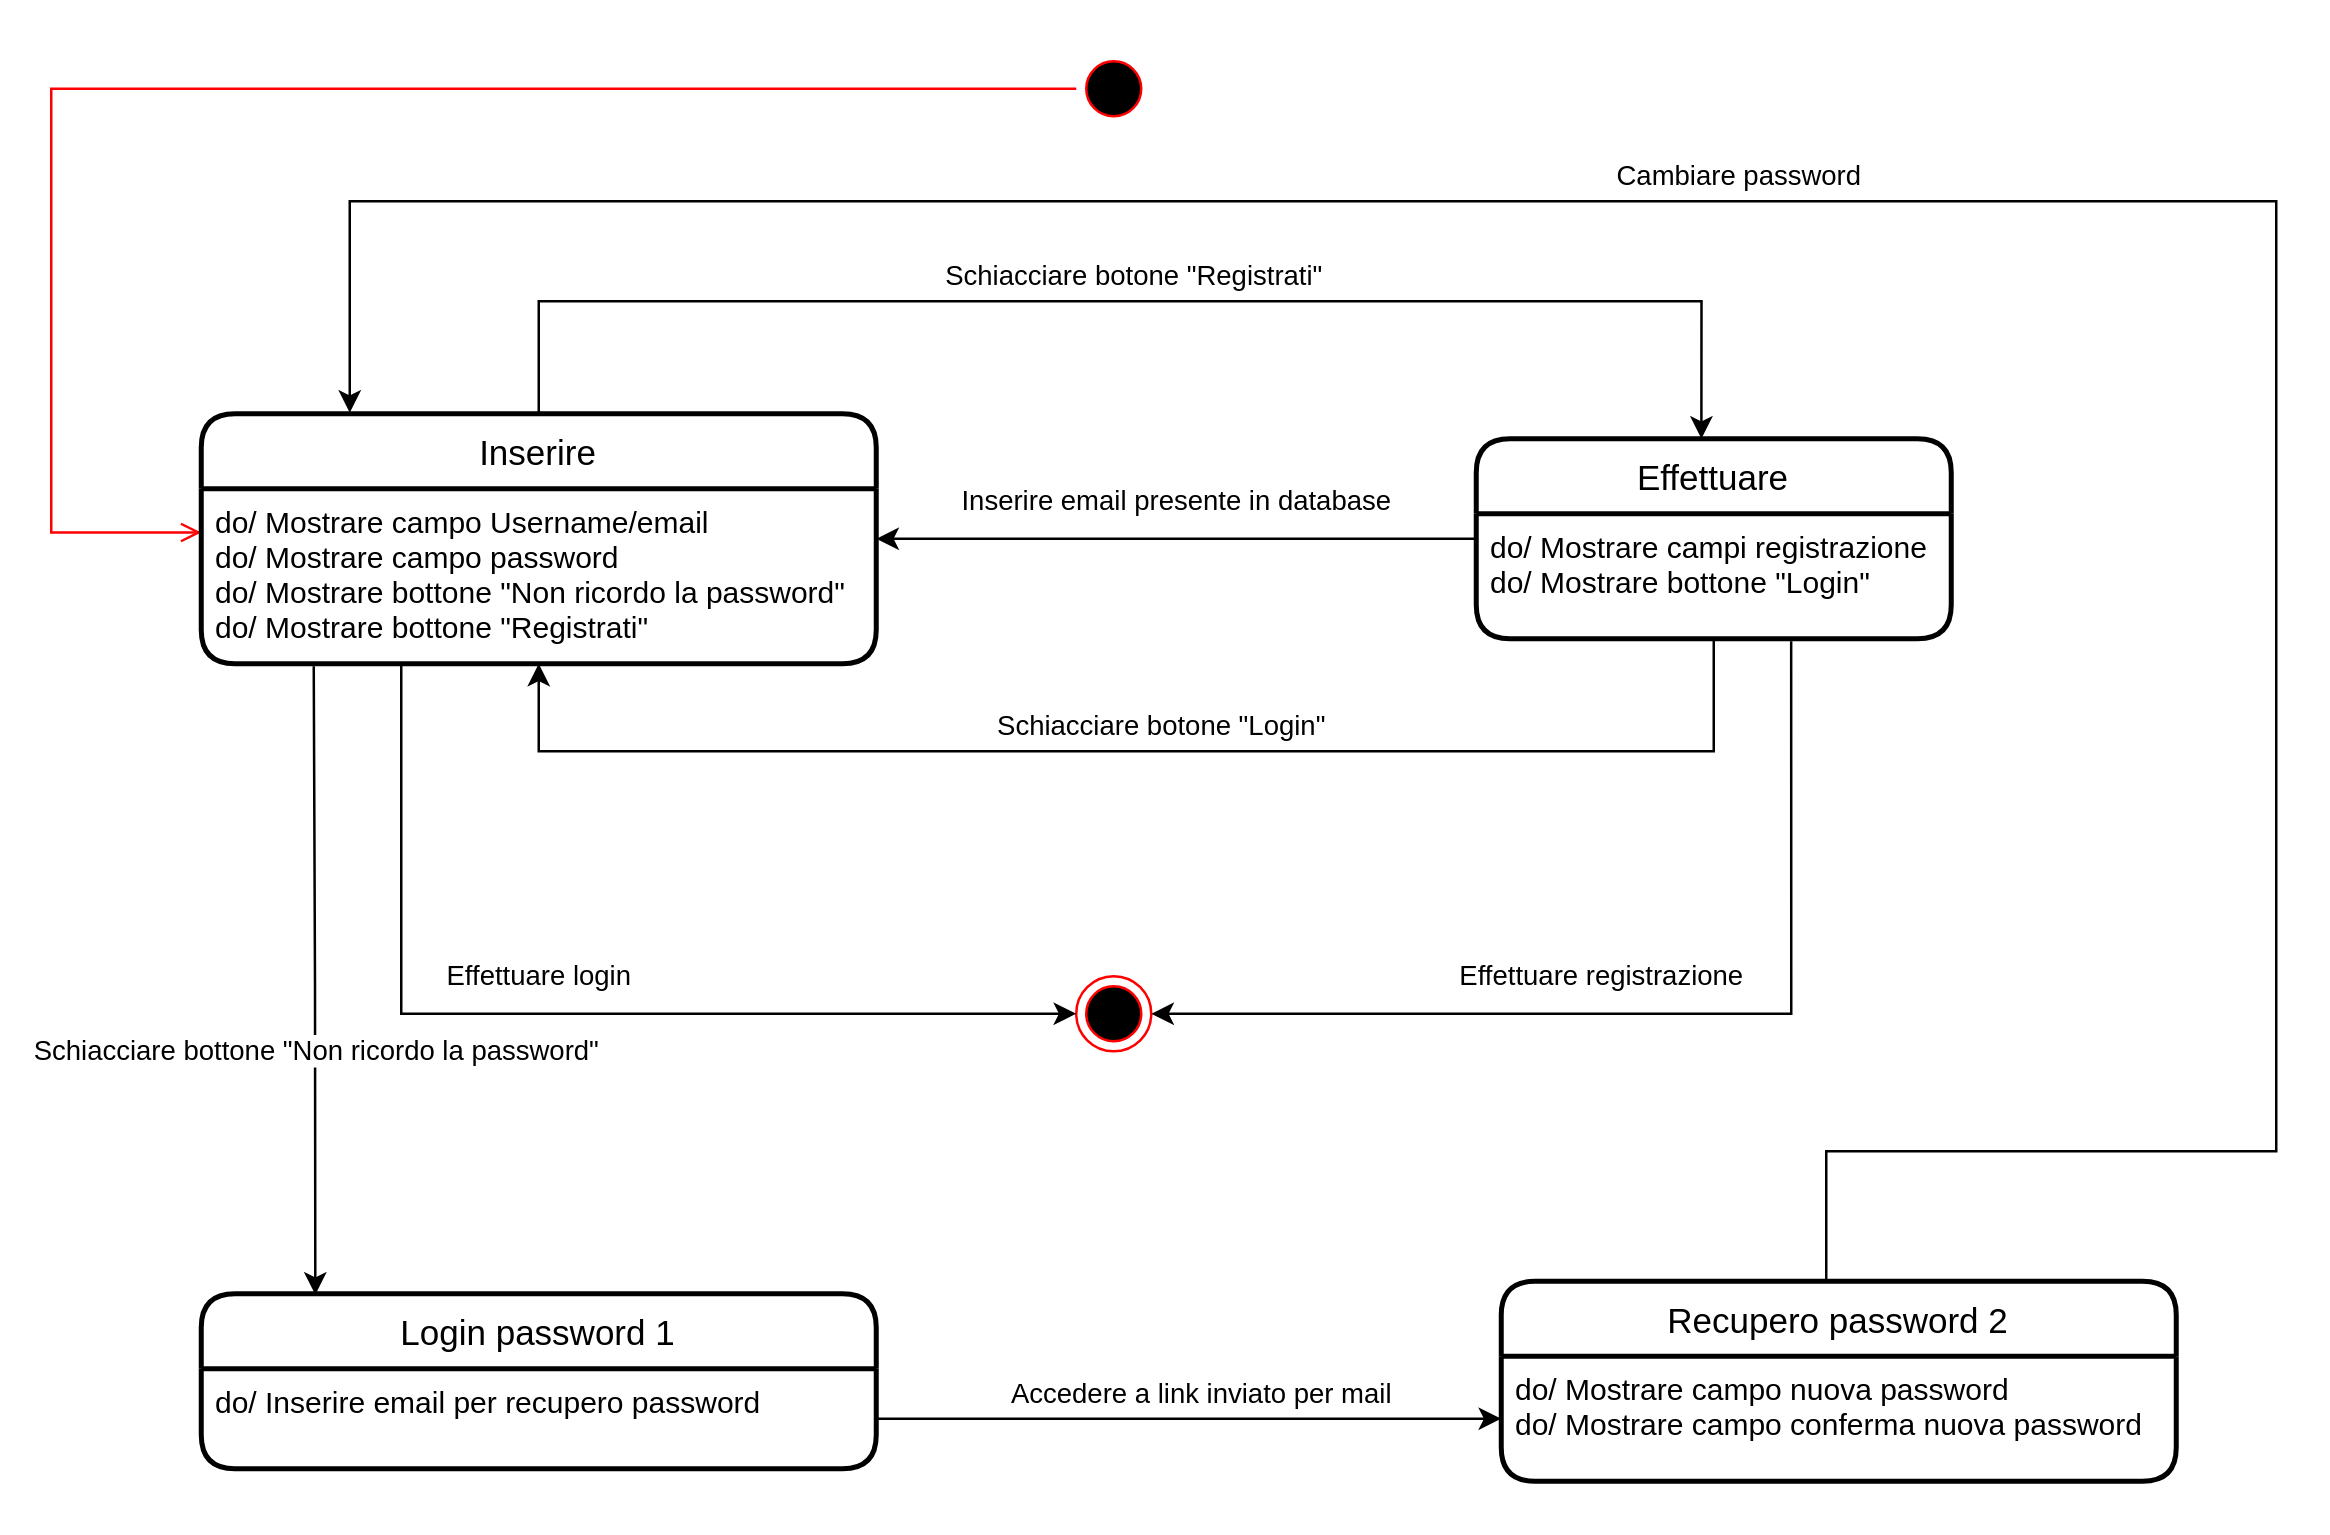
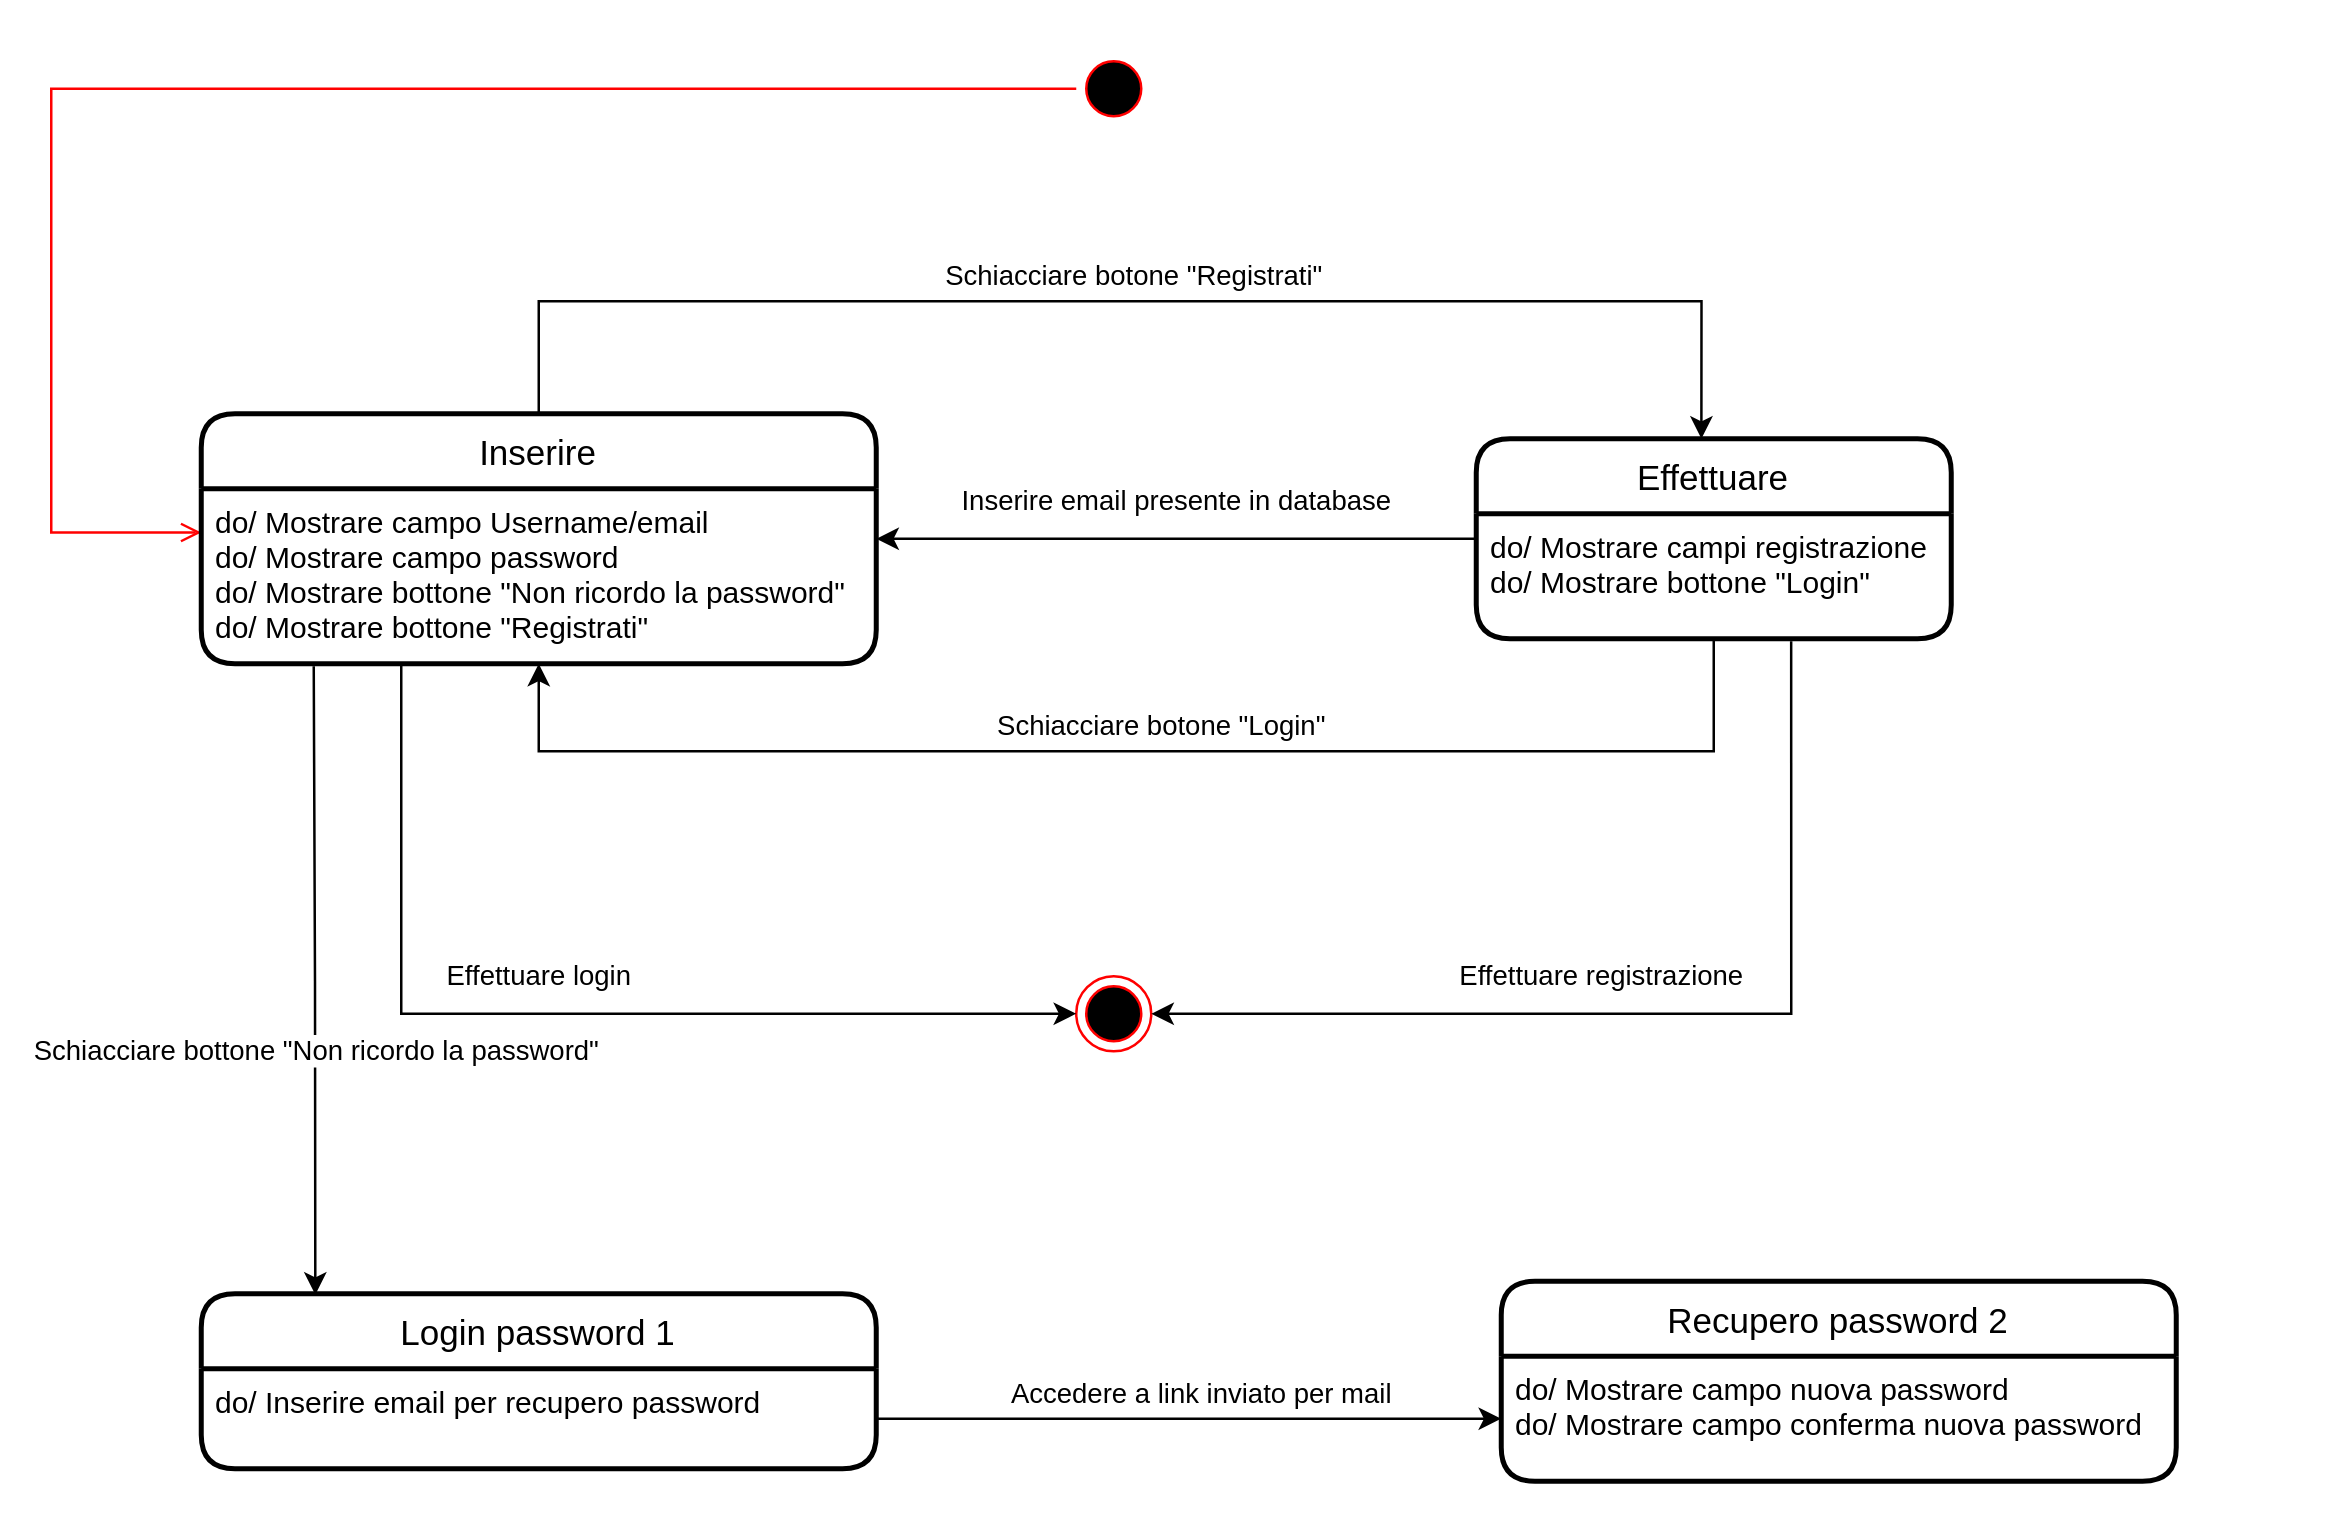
edge "Recupero password 2" -> "Inserire": removed, label "Cambiare password"
